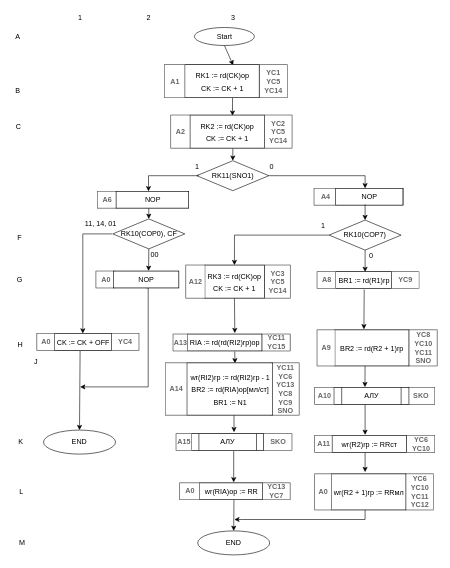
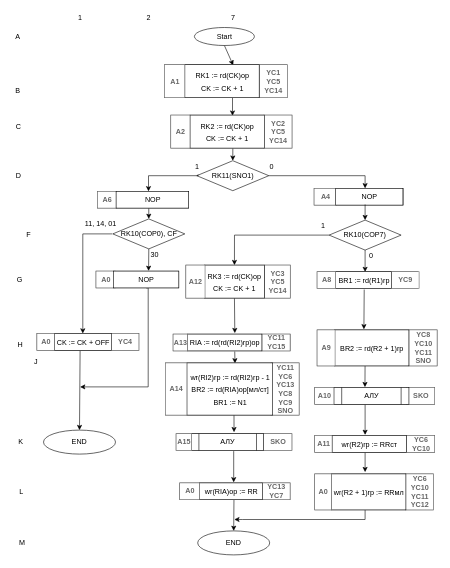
node "3": label "3" -> "7"
node "D": added
node "F": moved (19, 237) -> (28, 234)
node "00": label "00" -> "30"
